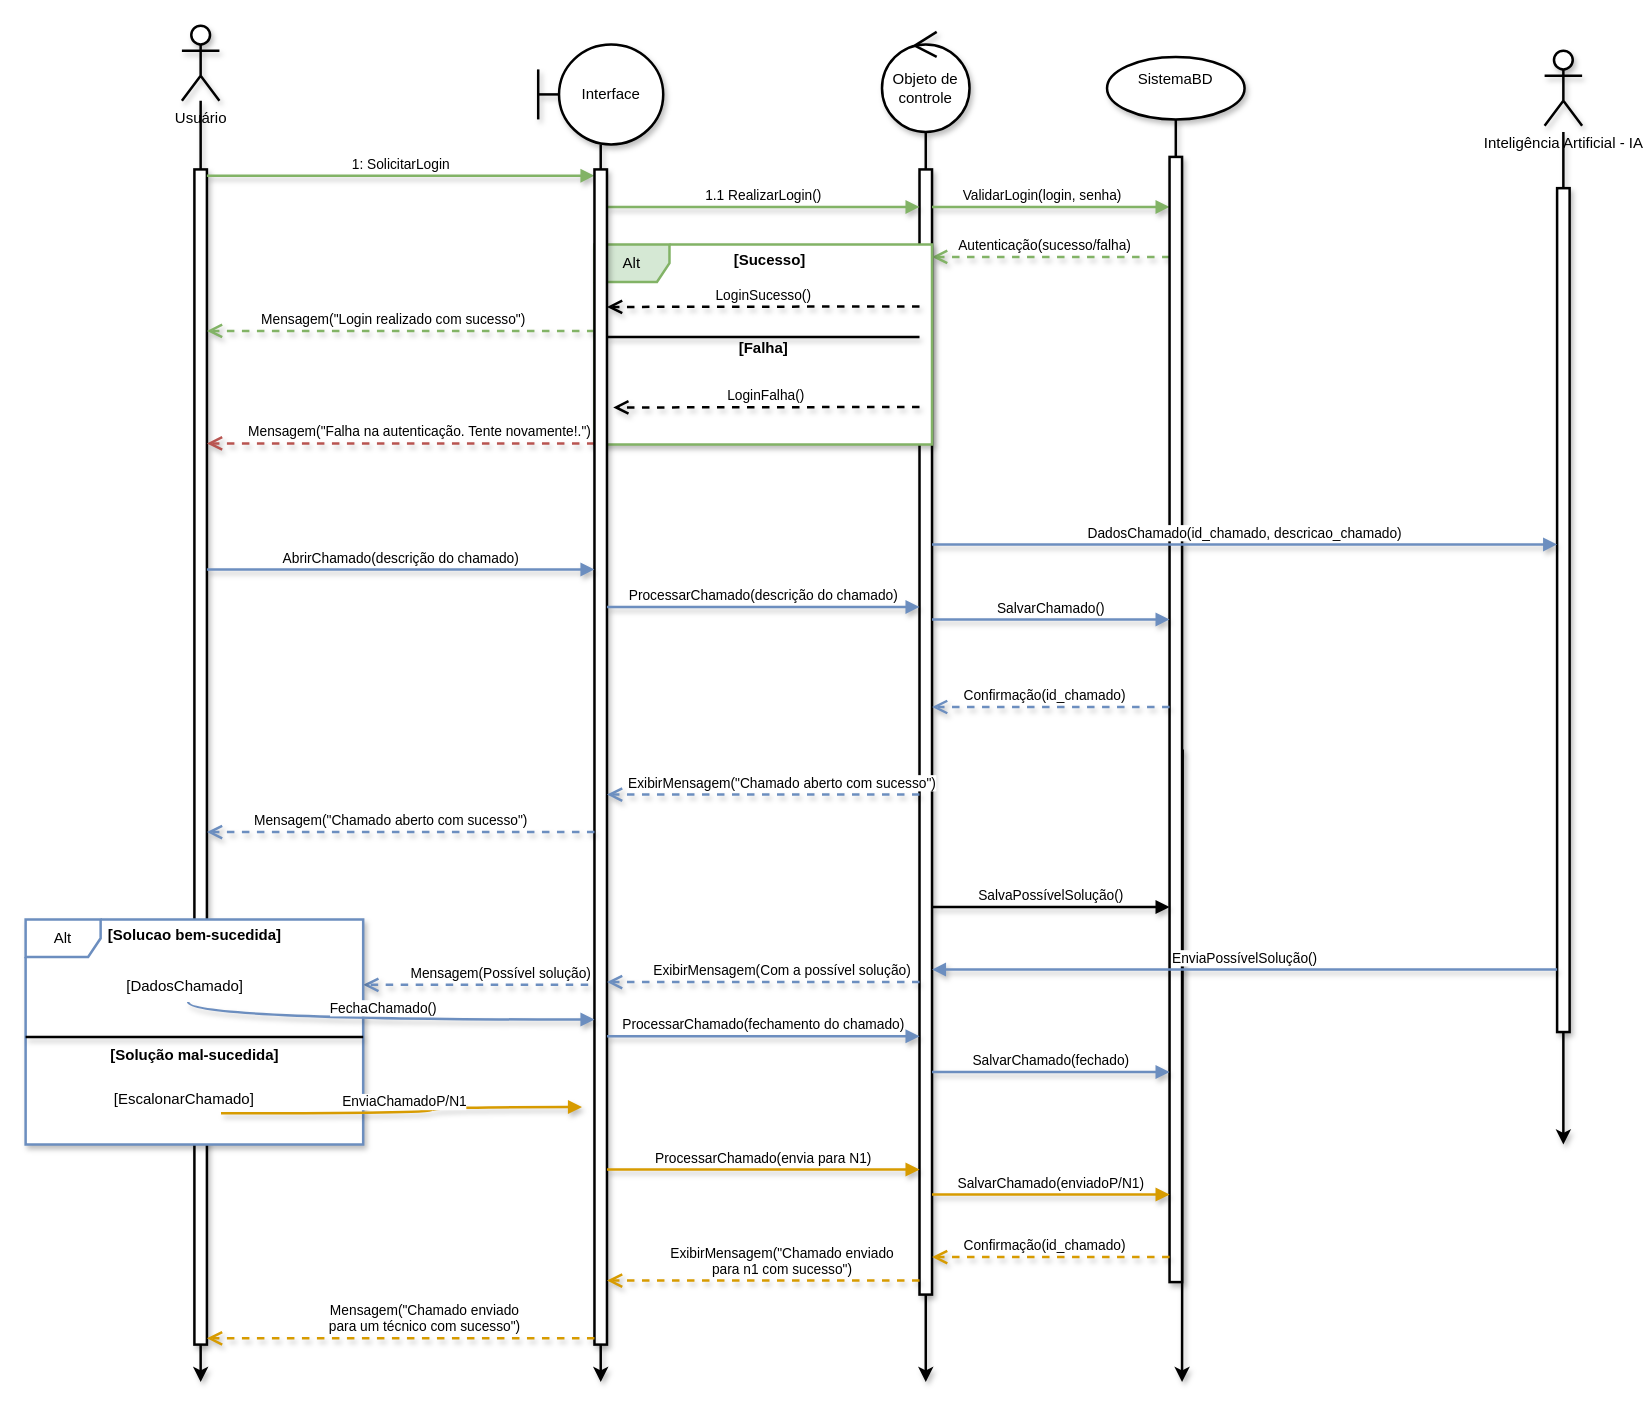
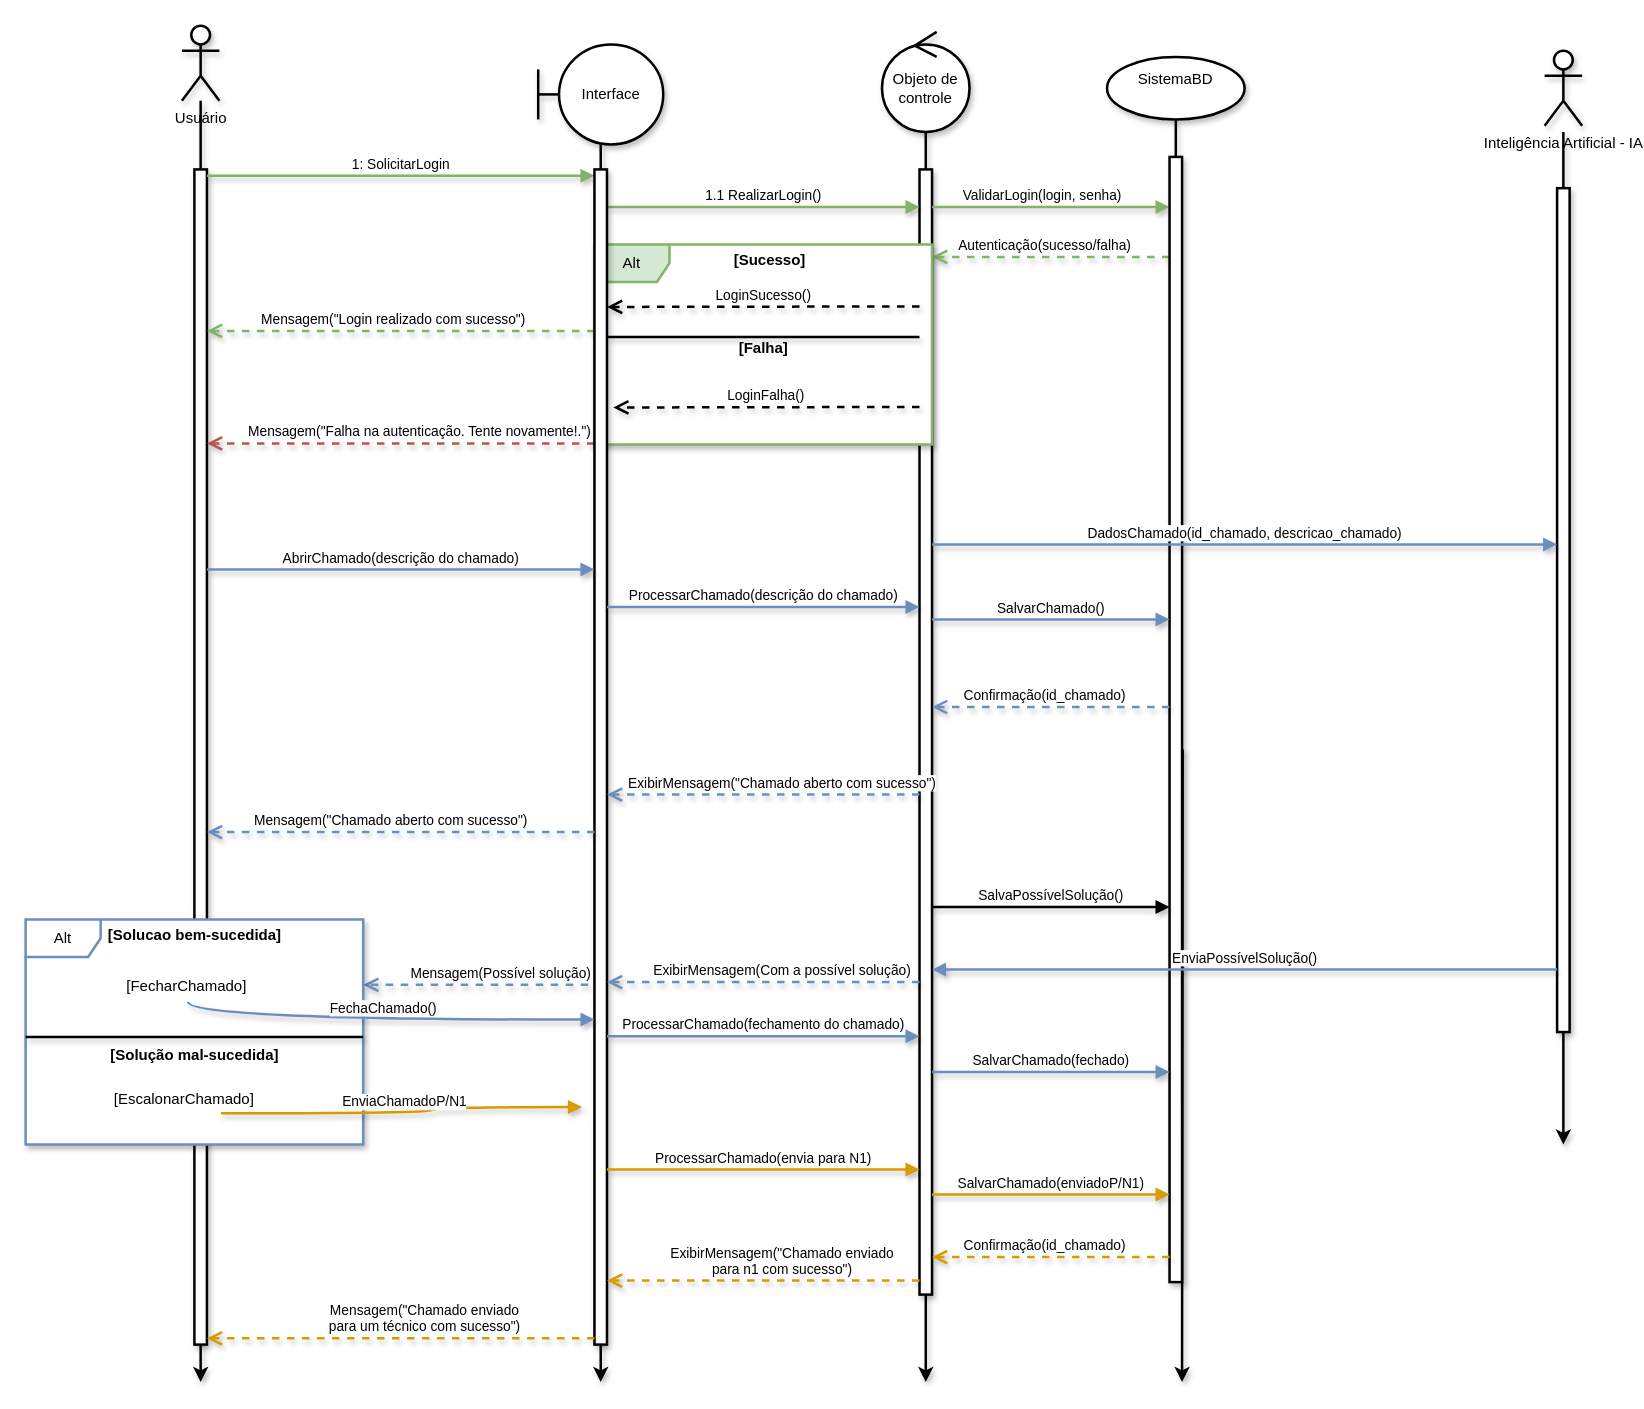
node "[DadosChamado]": label "[DadosChamado]" -> "[FecharChamado]"
